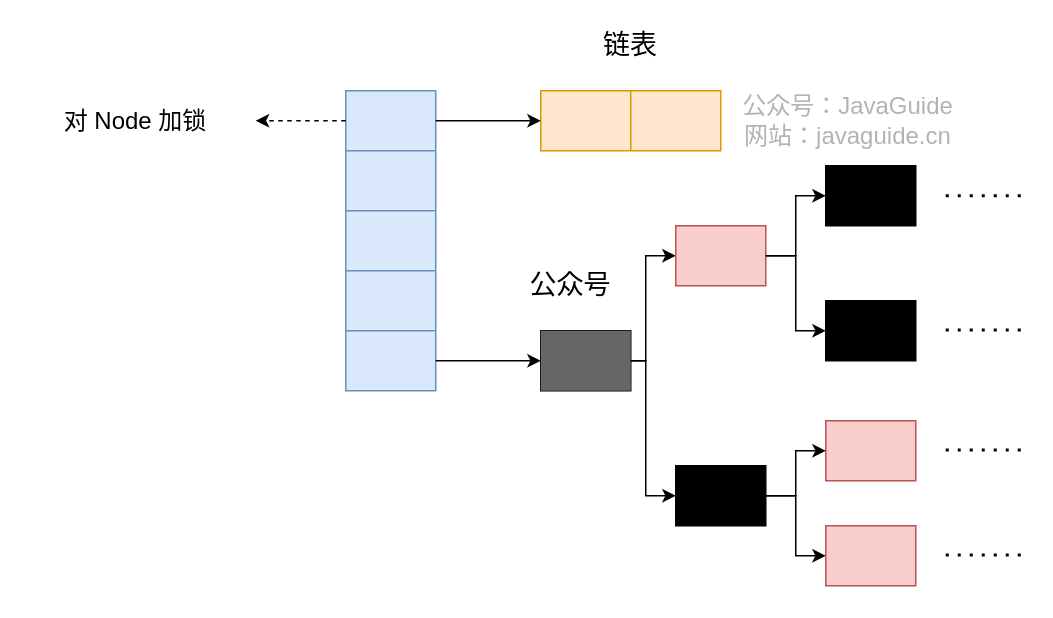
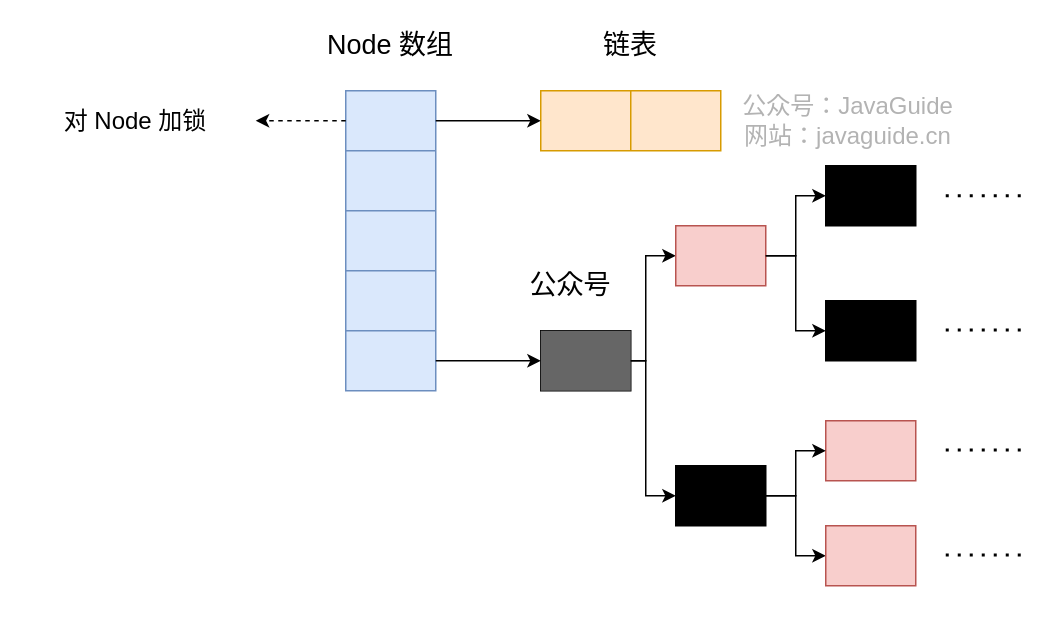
node "Node 数组": added
